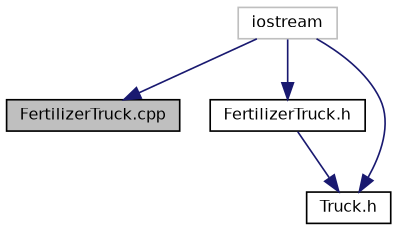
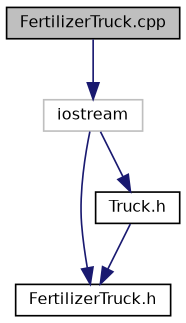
edge "iostream" -> "FertilizerTruck.cpp": reversed
edge "FertilizerTruck.h" -> "Truck.h": reversed
